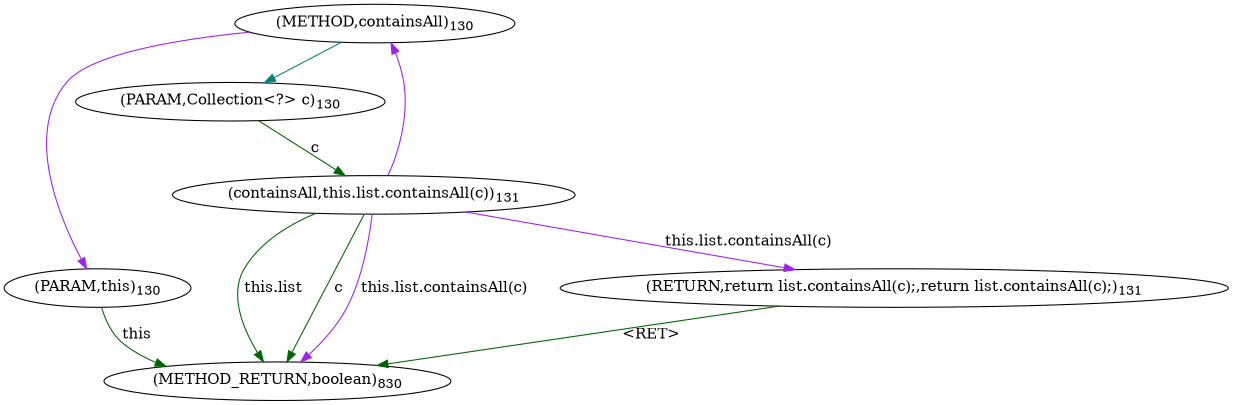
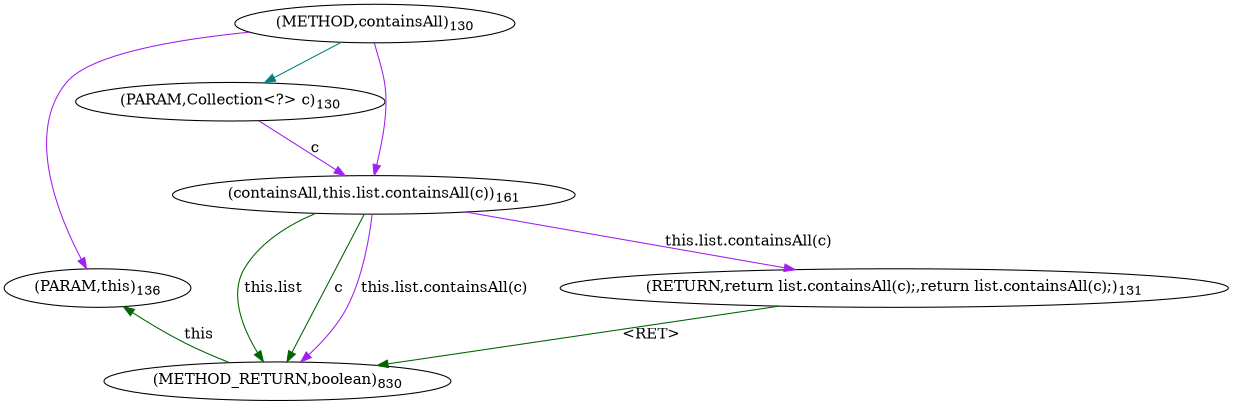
edge "(containsAll,this.list.containsAll(c))" -> "(METHOD,containsAll)": reversed
edge "(PARAM,Collection<?> c)" -> "(containsAll,this.list.containsAll(c))": color darkgreen -> purple
node "(containsAll,this.list.containsAll(c))": text "131" -> "161"
node "(PARAM,this)": text "130" -> "136"
edge "(PARAM,this)" -> "(METHOD_RETURN,boolean)": reversed
